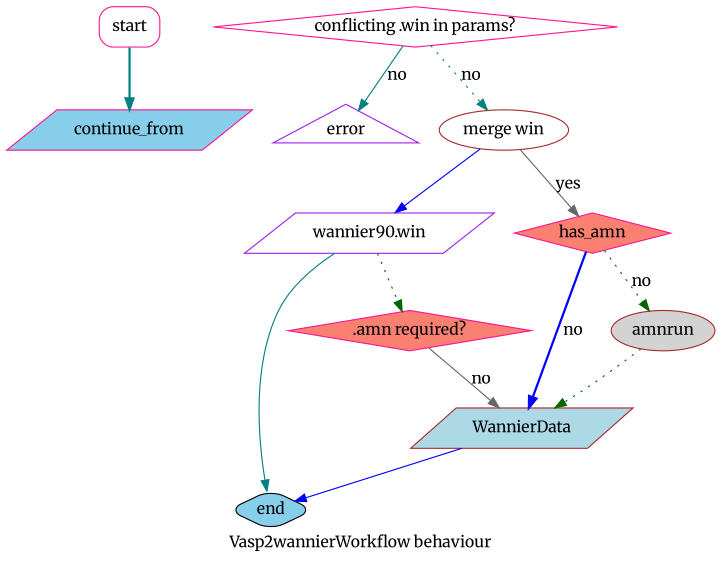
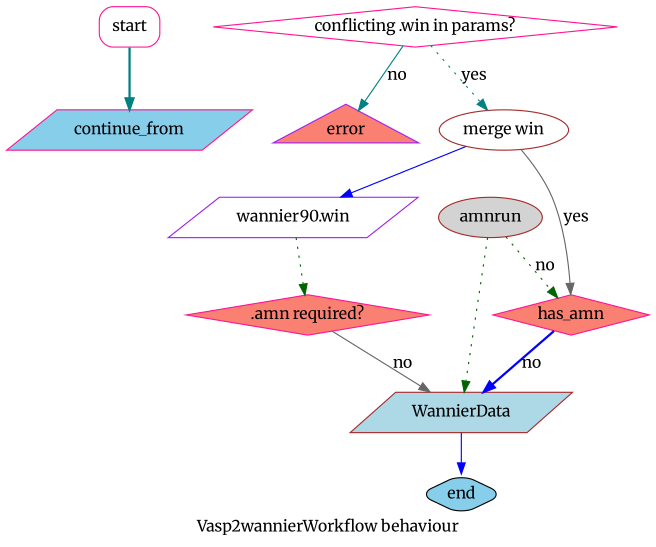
edge "conflicting .win in params?" -> "merge win": label "no" -> "yes"
node "error": fillcolor white -> salmon
edge "has_amn" -> "amnrun": reversed
edge "wannier90.win" -> "end": removed
